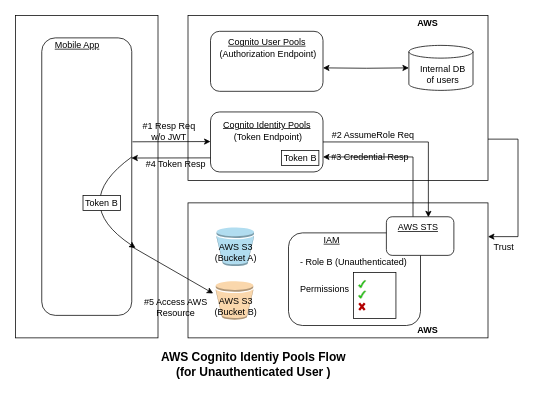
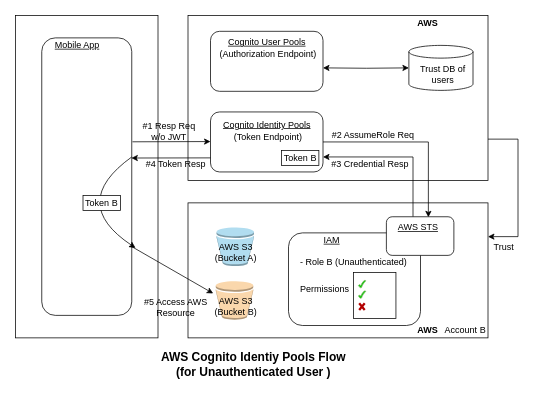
node "Internal DB of users": label "Internal DB of users" -> "Trust DB of users"
node "#3 Credential Resp": moved (370, 157) -> (370, 164)
node "Account B": added
